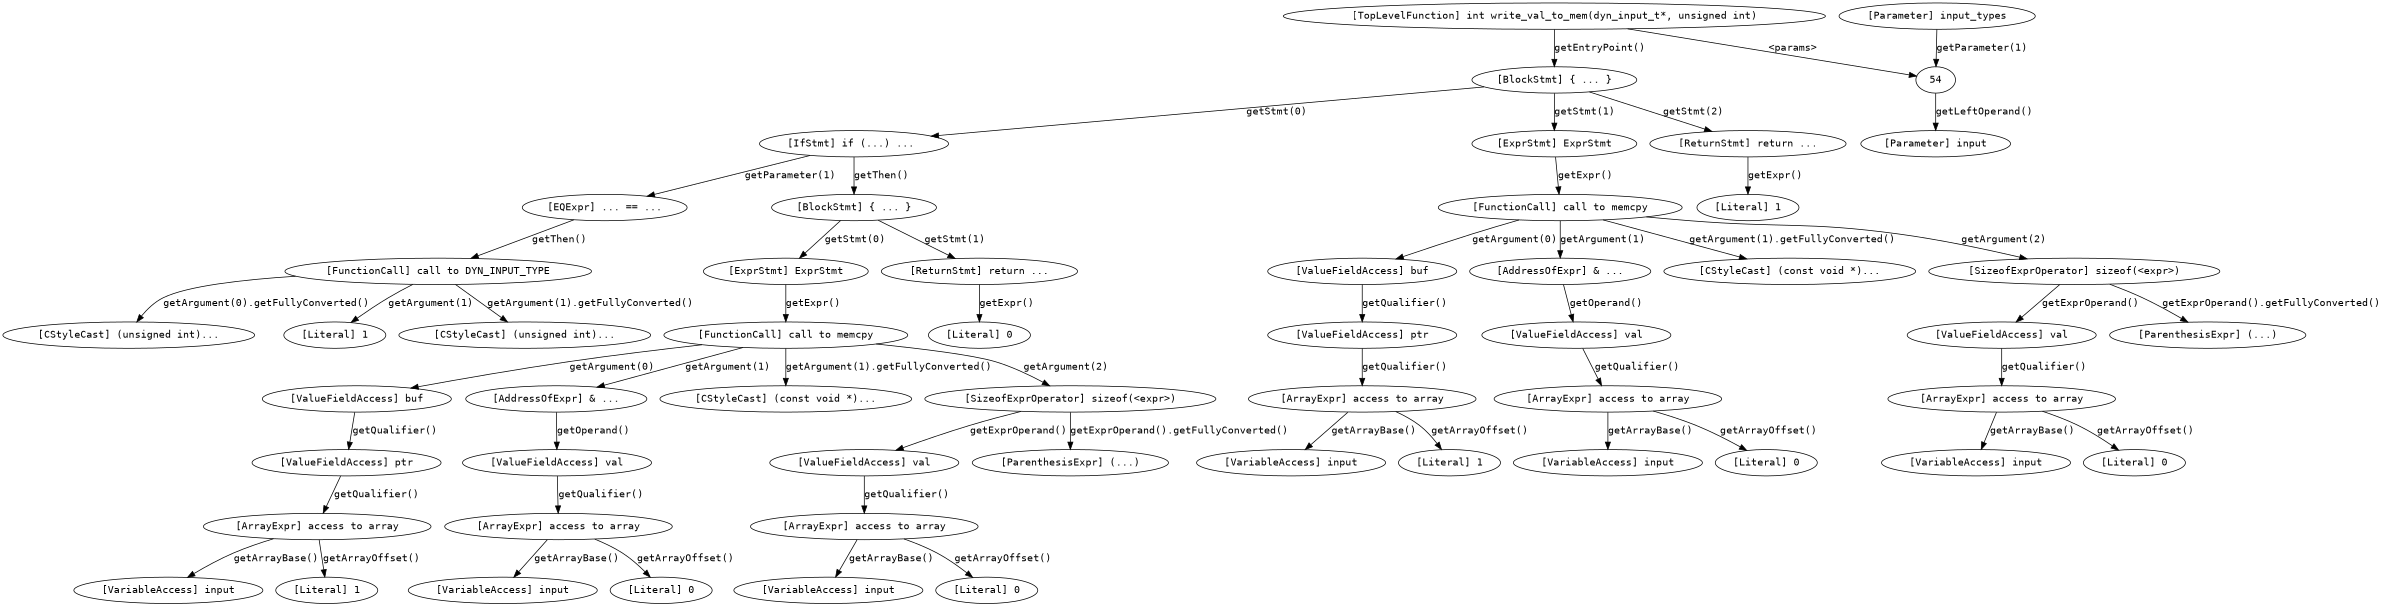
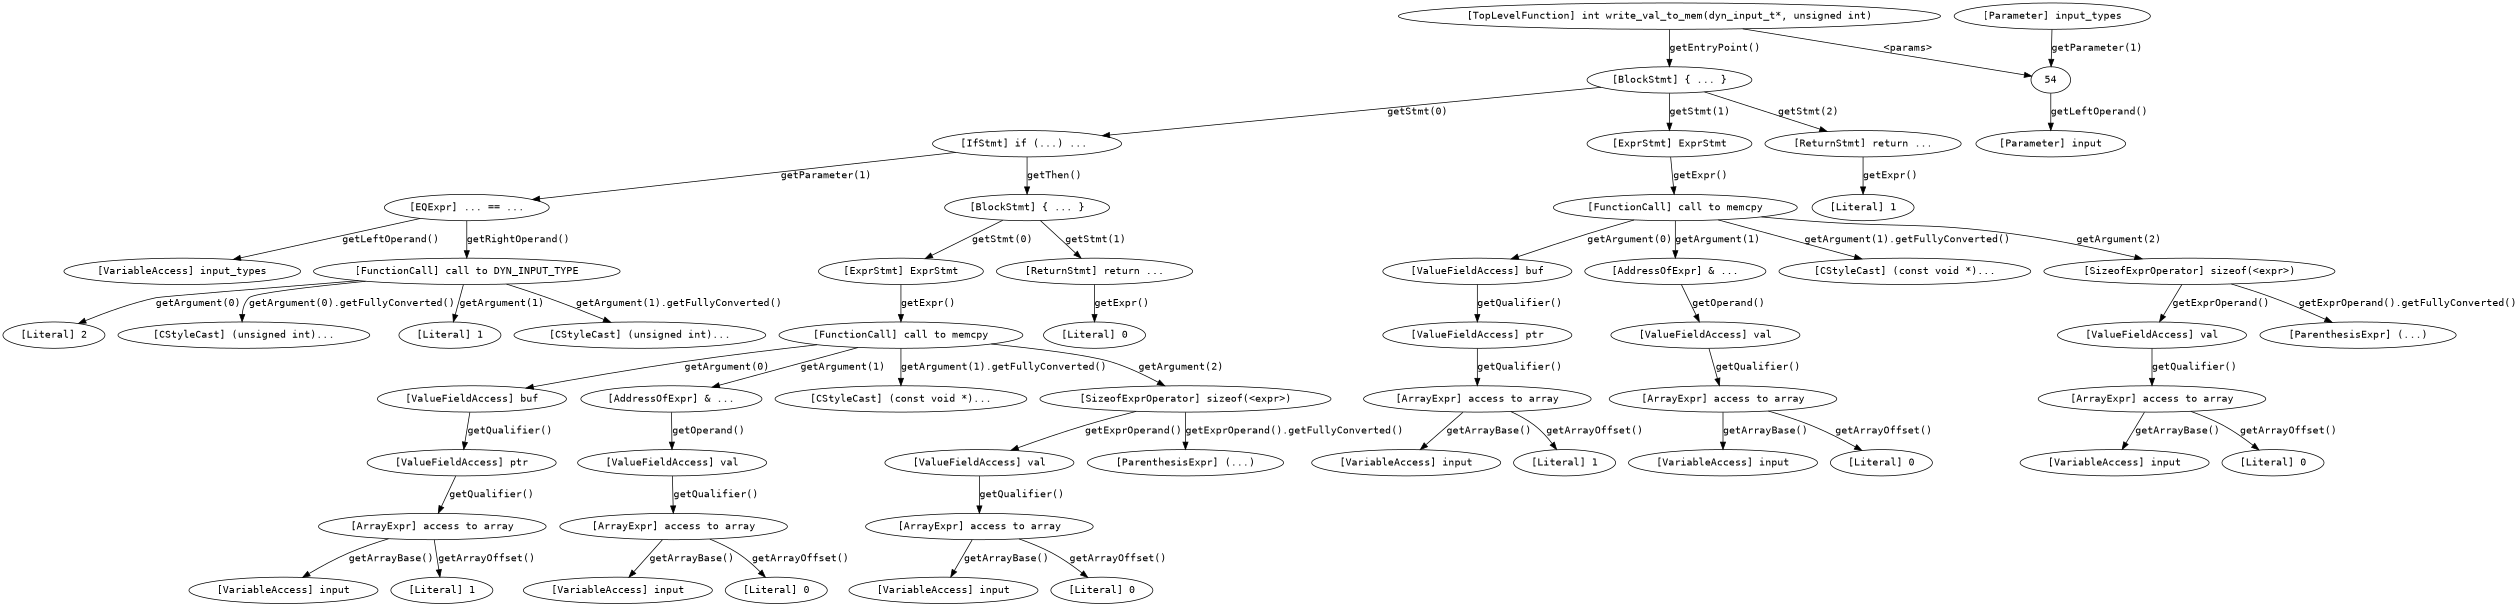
edge "[EQExpr] ... == ..." -> "[FunctionCall] call to DYN_INPUT_TYPE": label "getThen()" -> "getRightOperand()"
node "[VariableAccess] input_types": added
node "[Literal] 2": added
